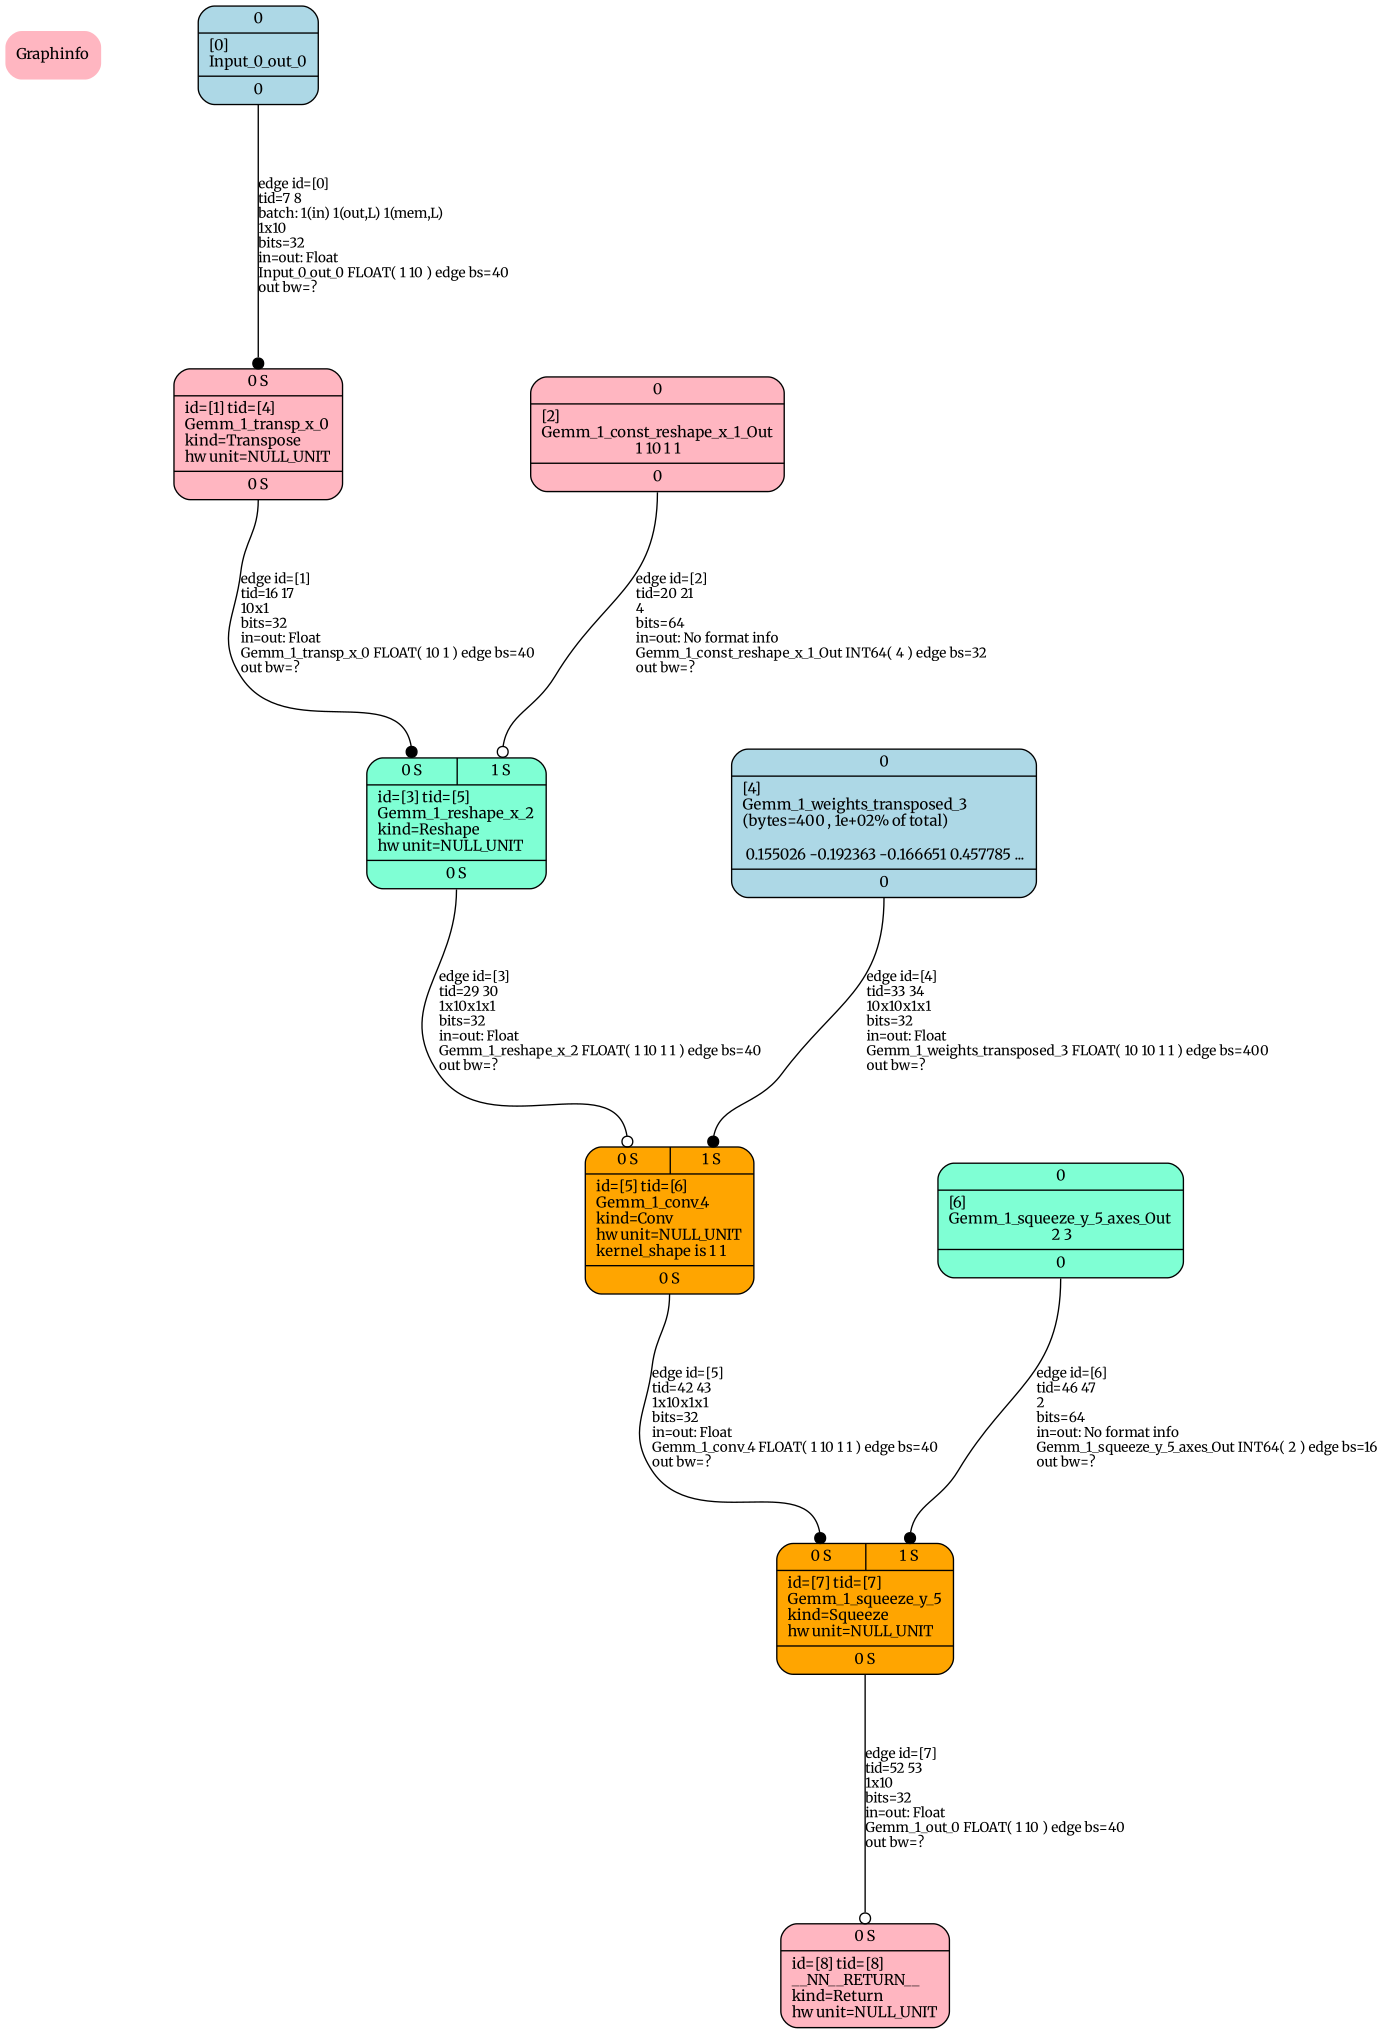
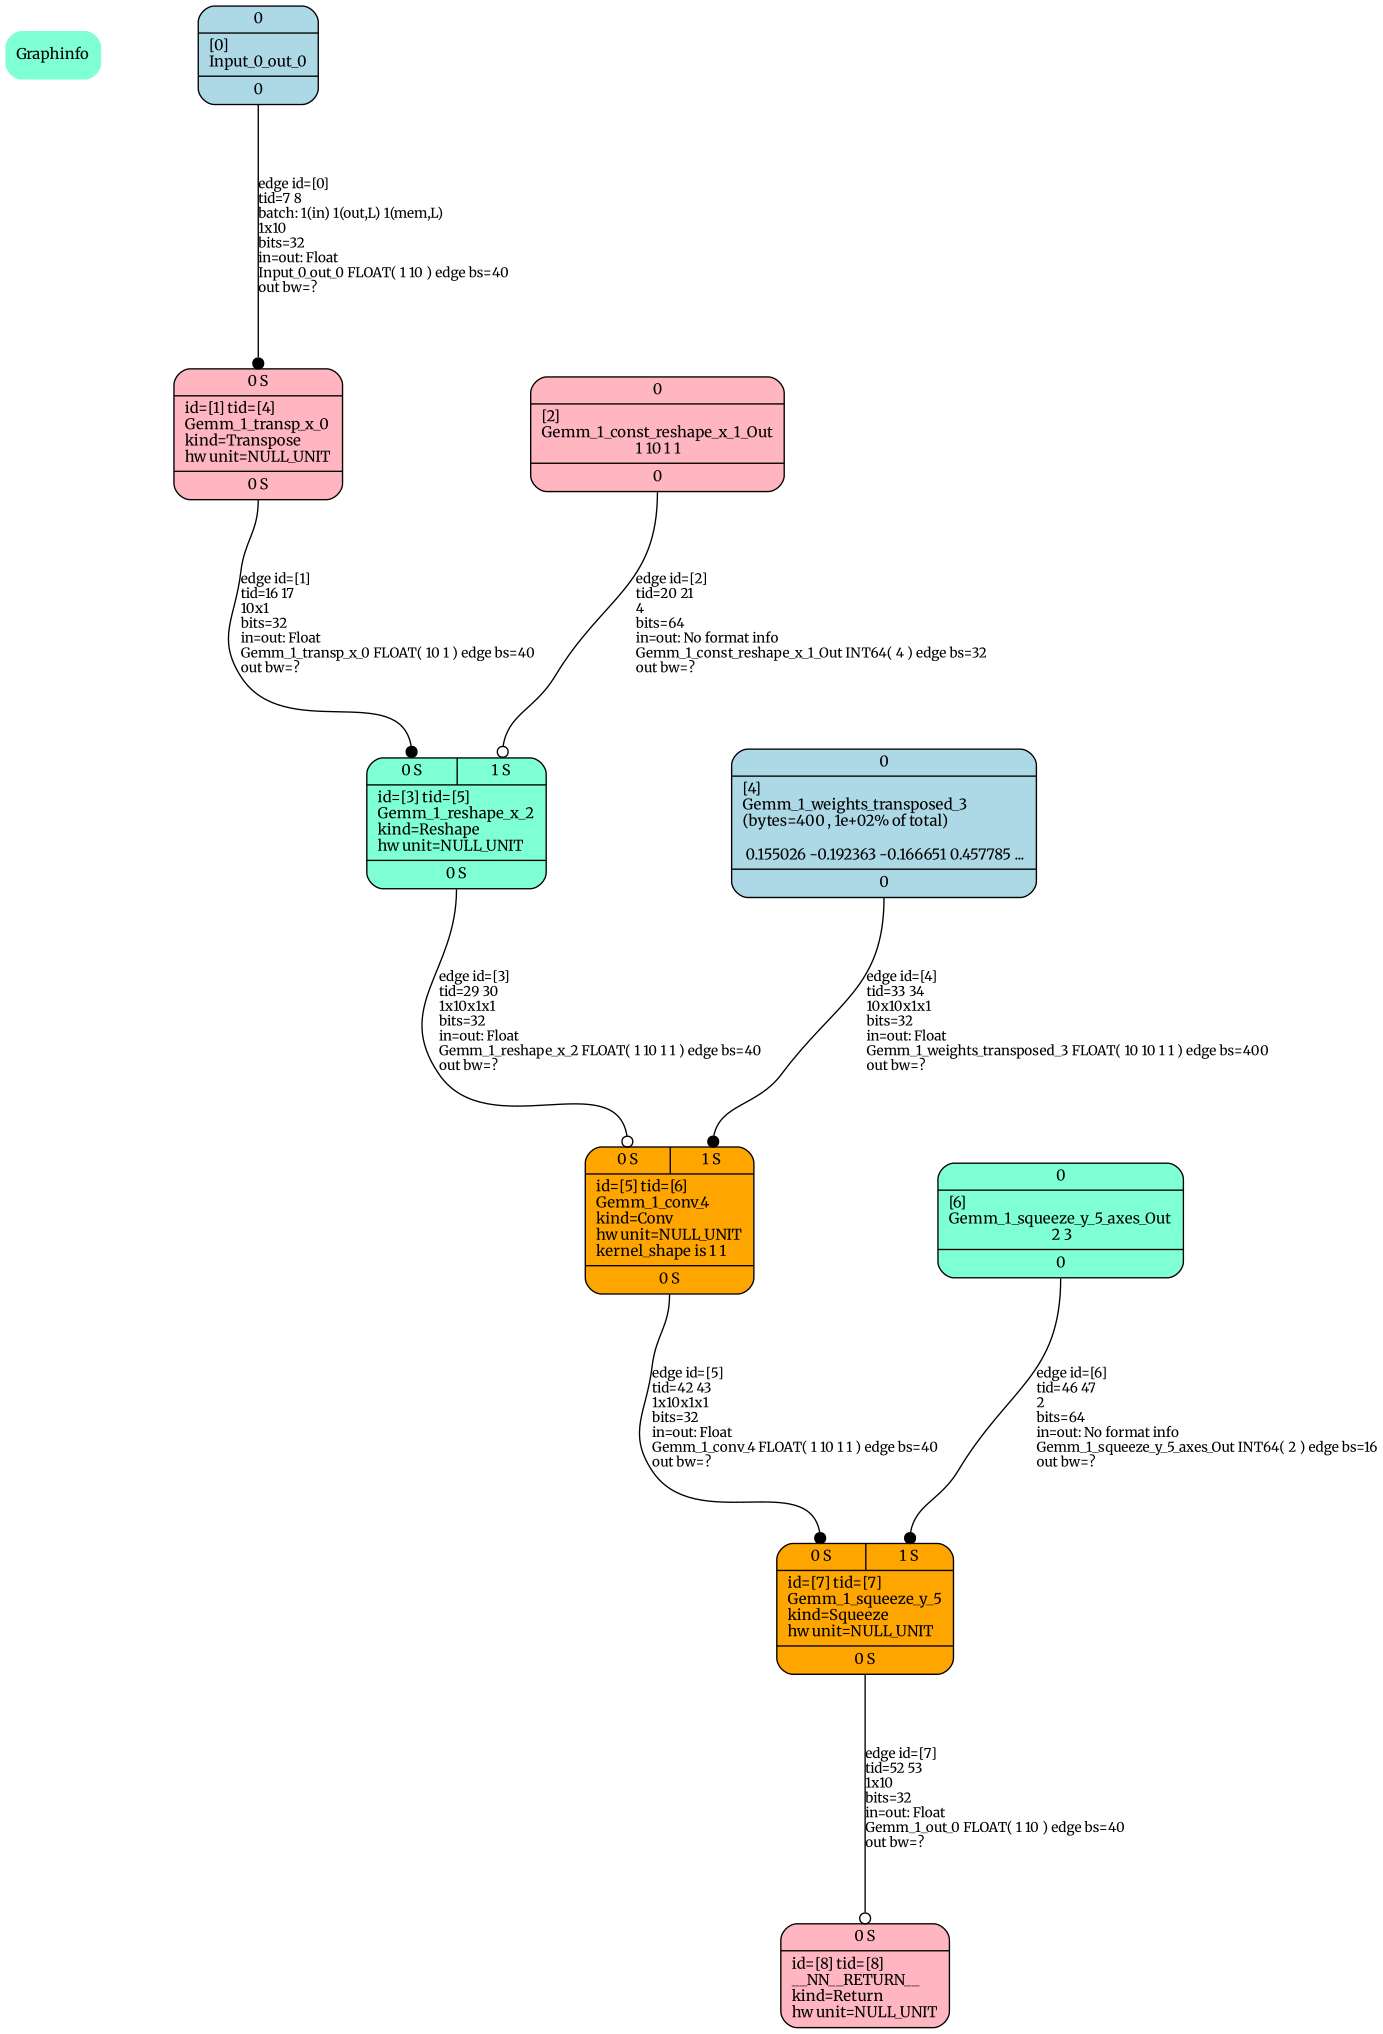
node "Graphinfo": fillcolor lightpink -> aquamarine
